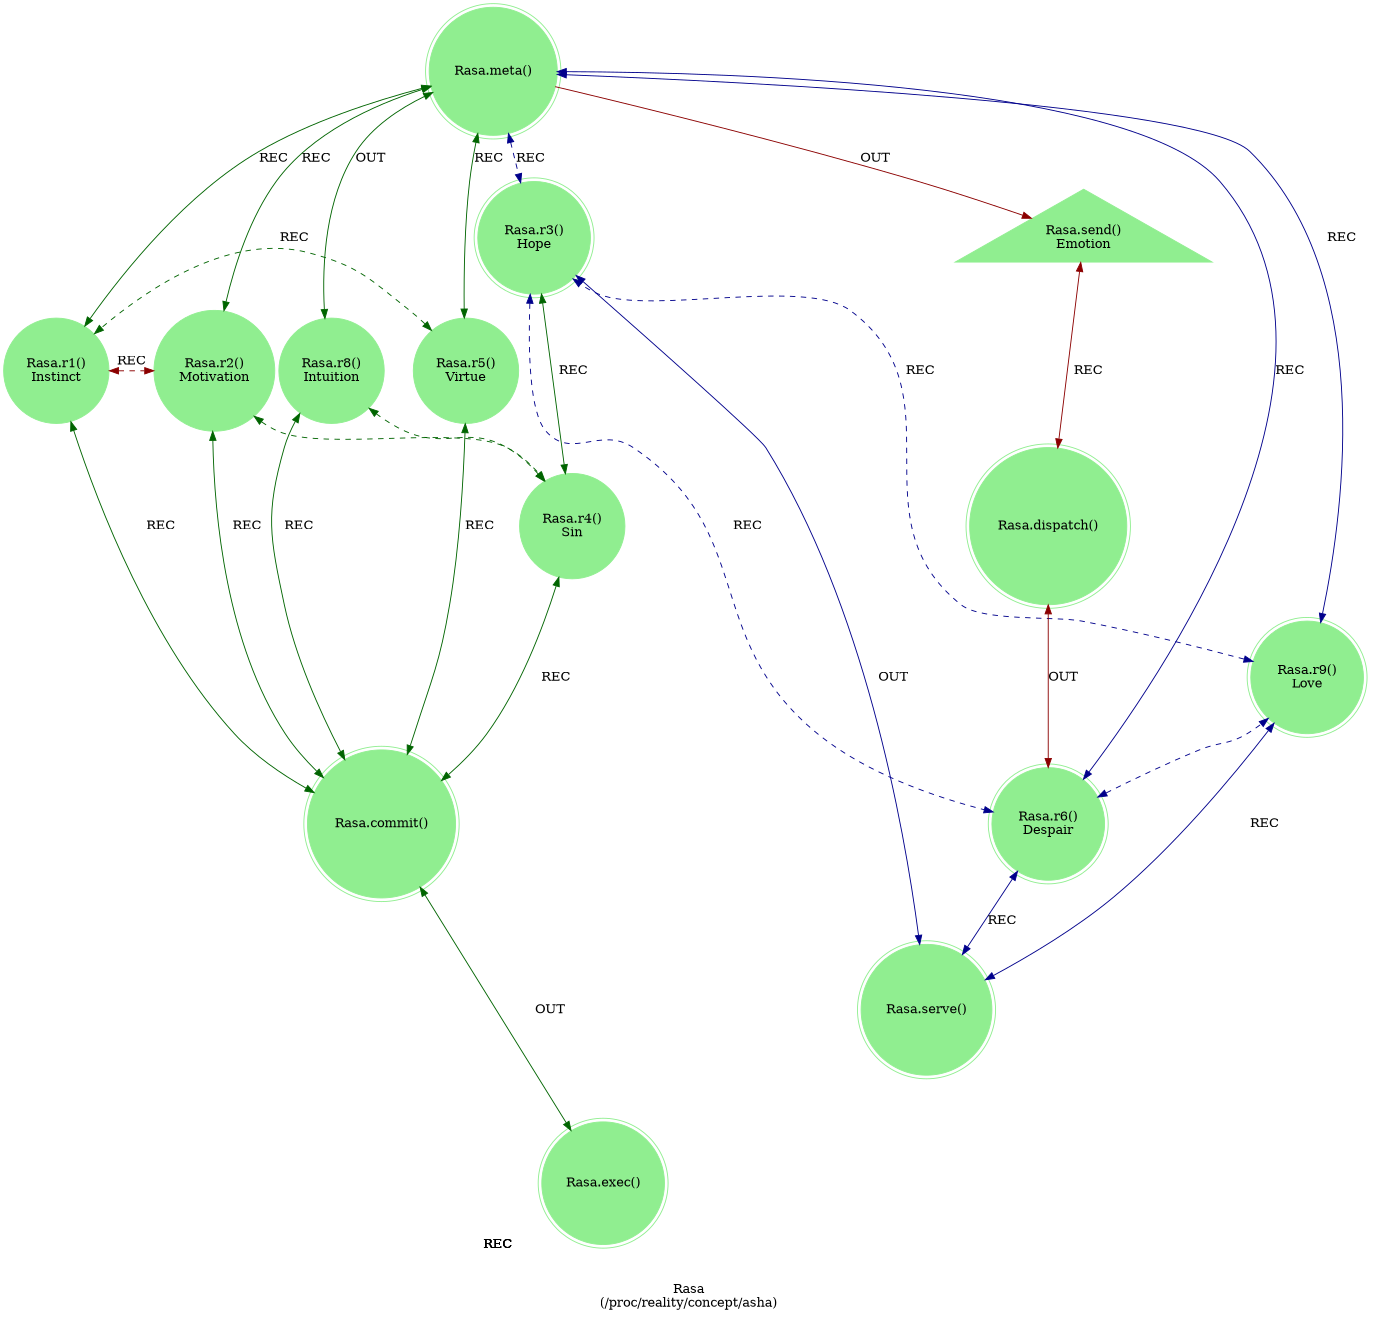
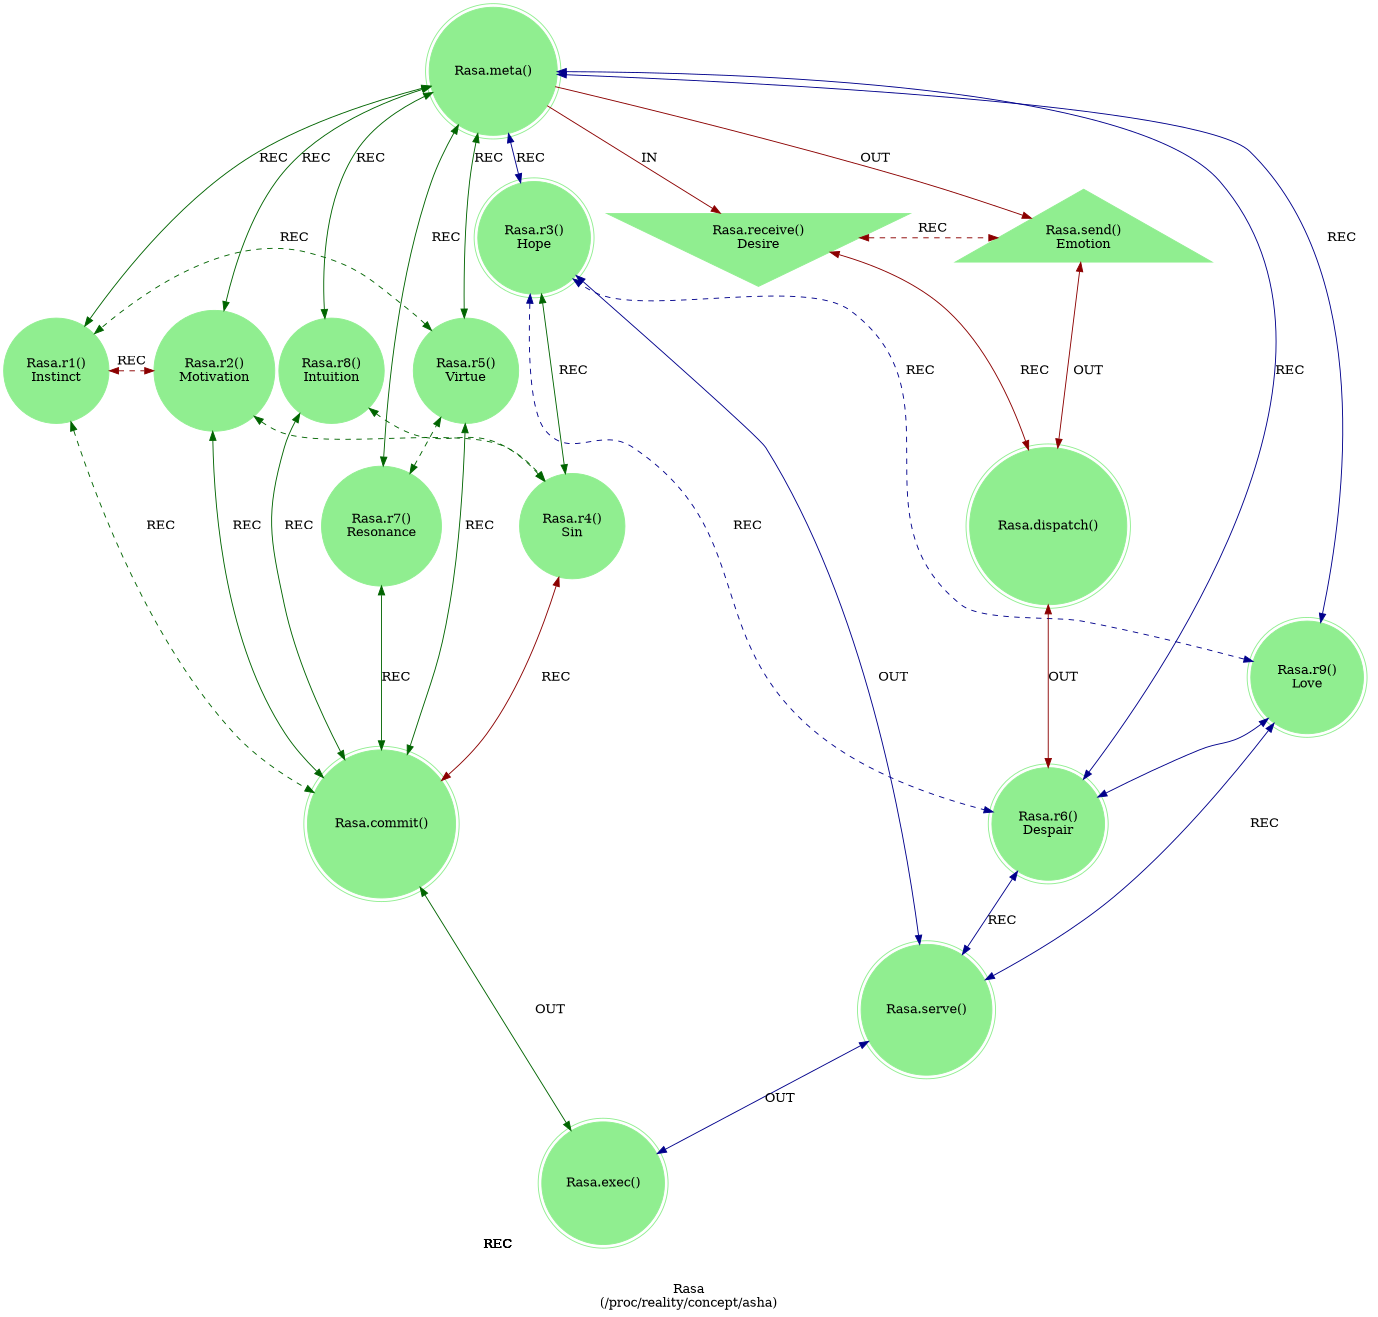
edge "Rasa.meta()" -- "Rasa.r8() Intuition": label "OUT" -> "REC"
edge "Rasa.meta()" -- "Rasa.r3() Hope": style dashed -> solid
node "Rasa.receive() Desire": added
edge "Rasa.send() Emotion" -- "Rasa.dispatch()": label "REC" -> "OUT"
node "Rasa.r7() Resonance": added
edge "Rasa.r1() Instinct" -- "Rasa.commit()": style solid -> dashed
edge "Rasa.r4() Sin" -- "Rasa.commit()": color darkgreen -> darkred
edge "Rasa.r9() Love" -- "Rasa.r6() Despair": style dashed -> solid
edge "Rasa.serve()" -- "Rasa.exec()": added, label "OUT"
